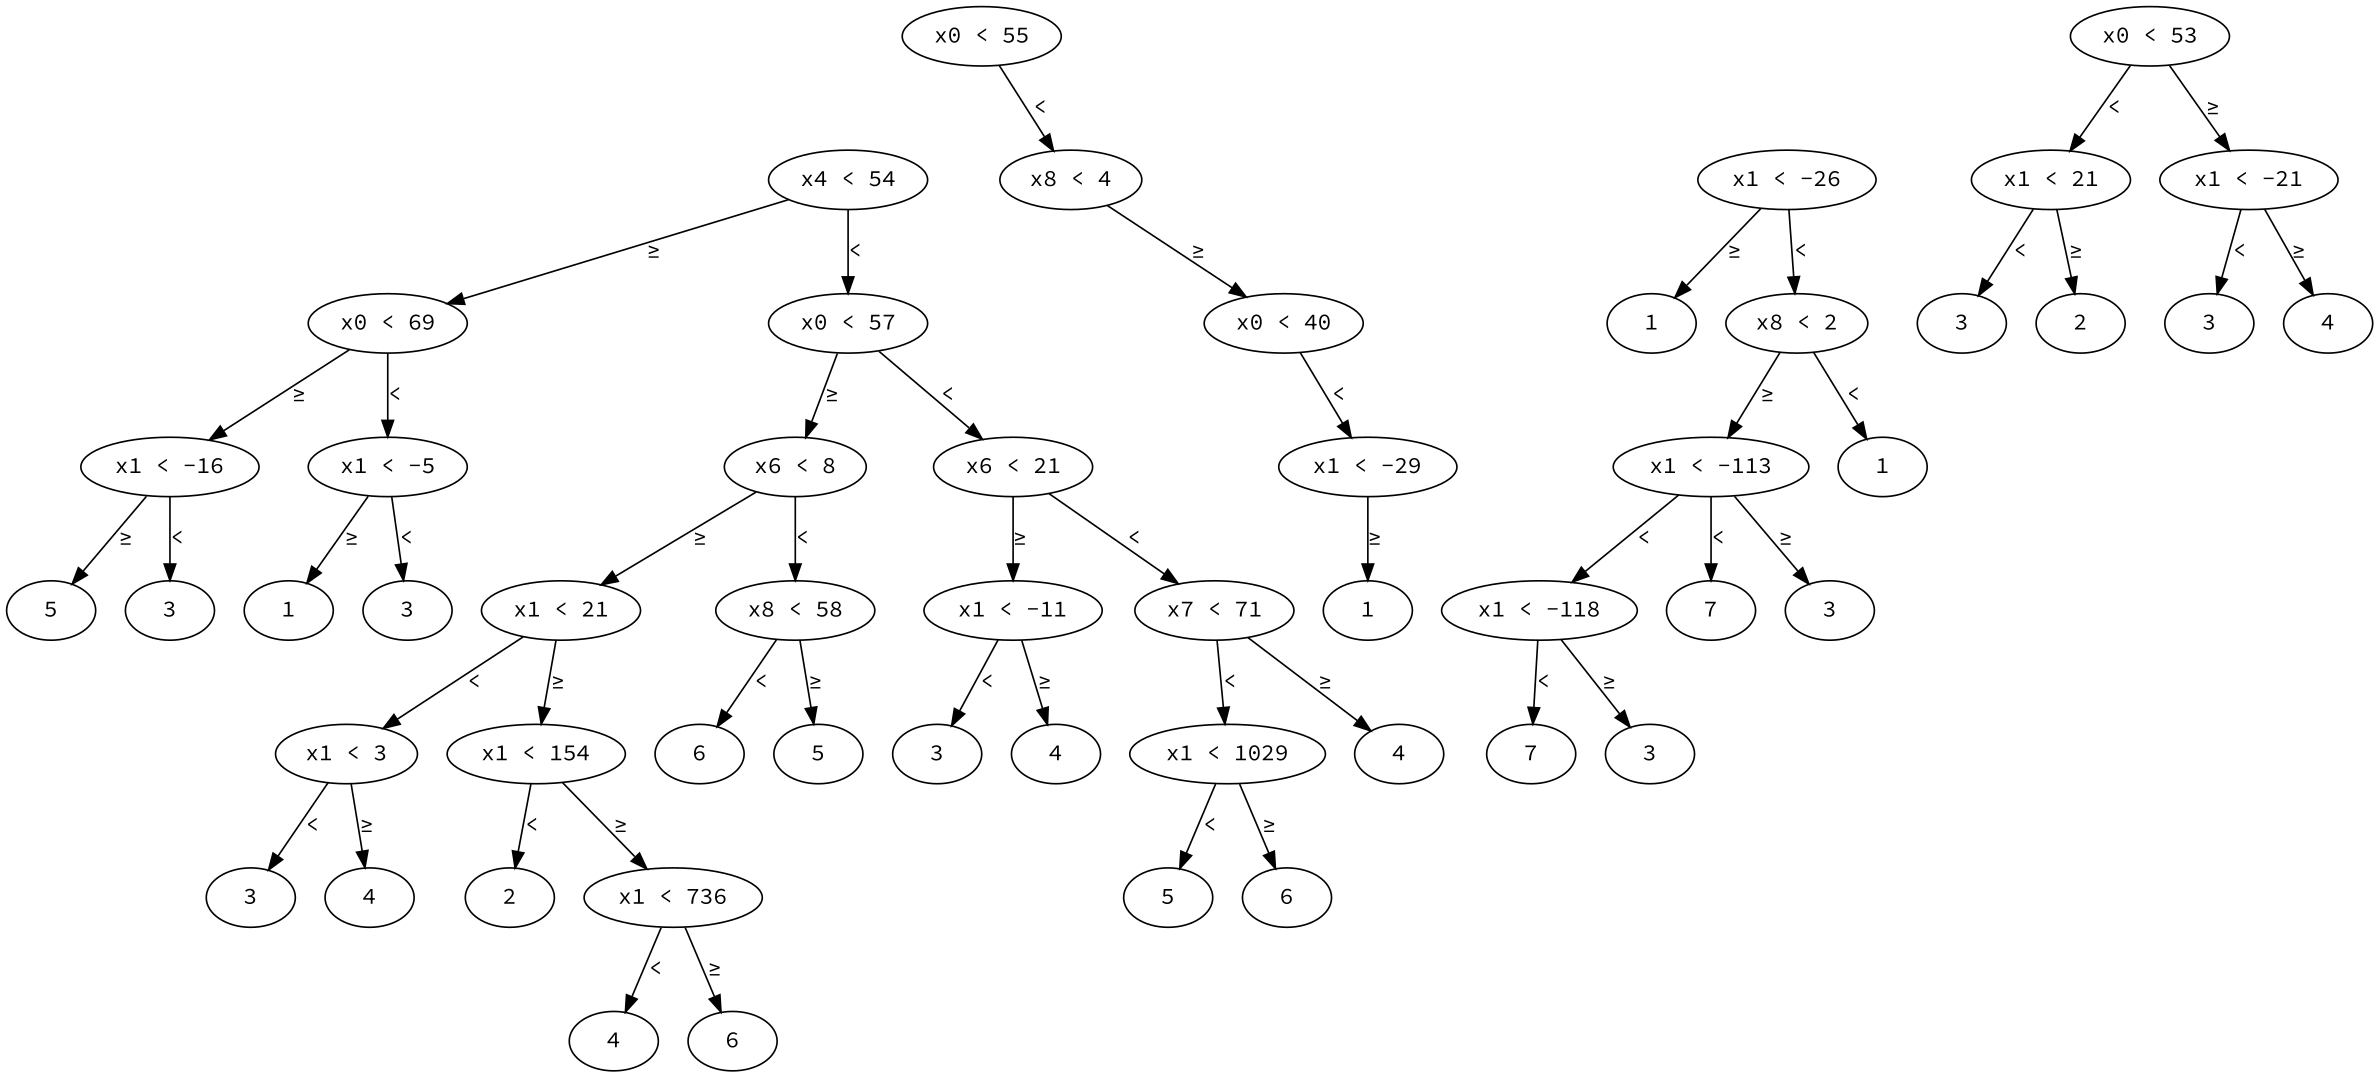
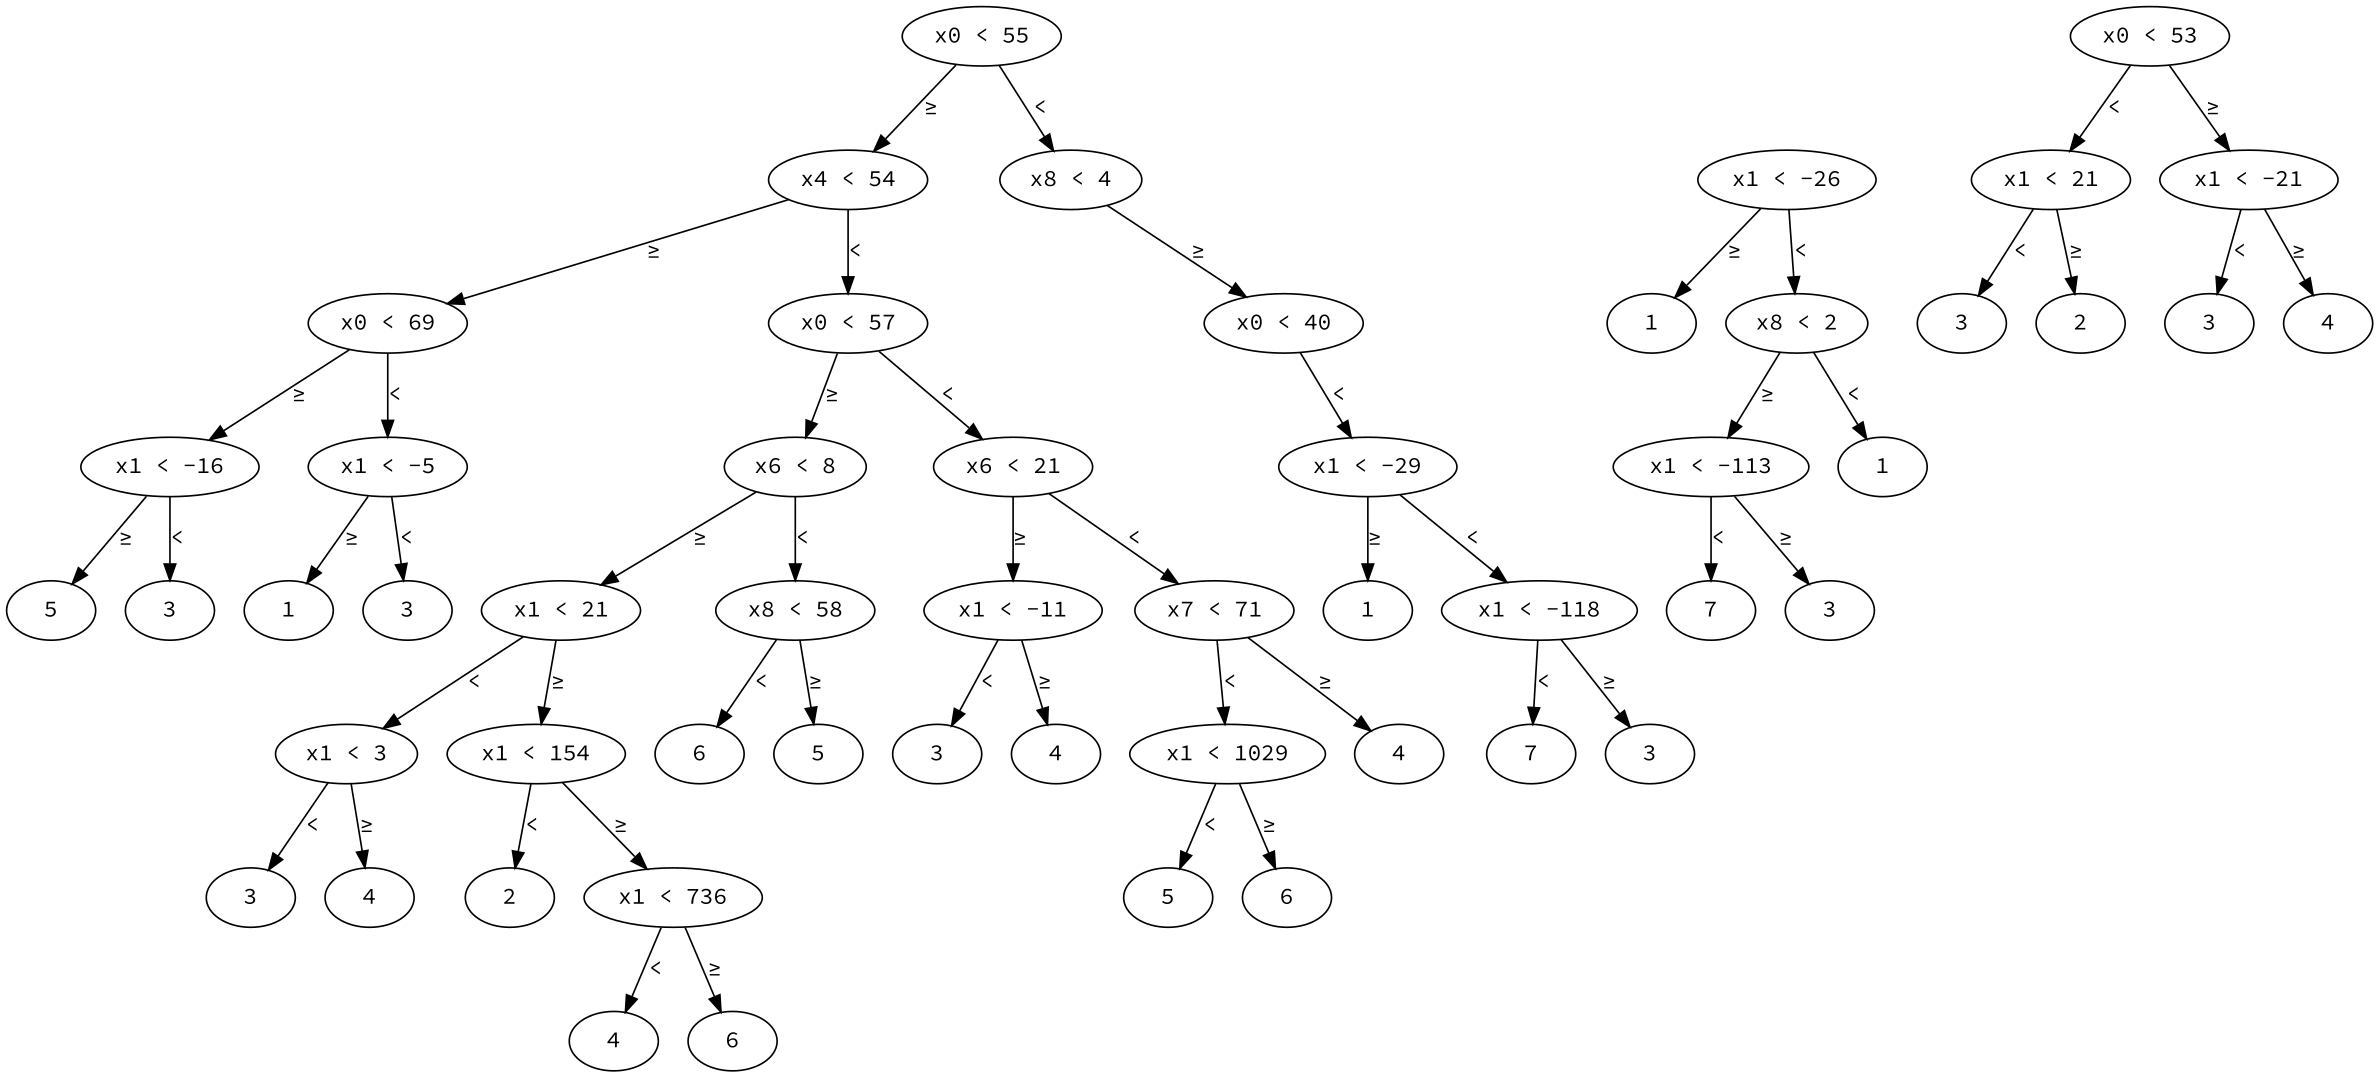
edge "x0 < 55" -> "x4 < 54": added, label "≥"
edge "x1 < -113" -> "x1 < -118": now "x1 < -29" -> "x1 < -118"
